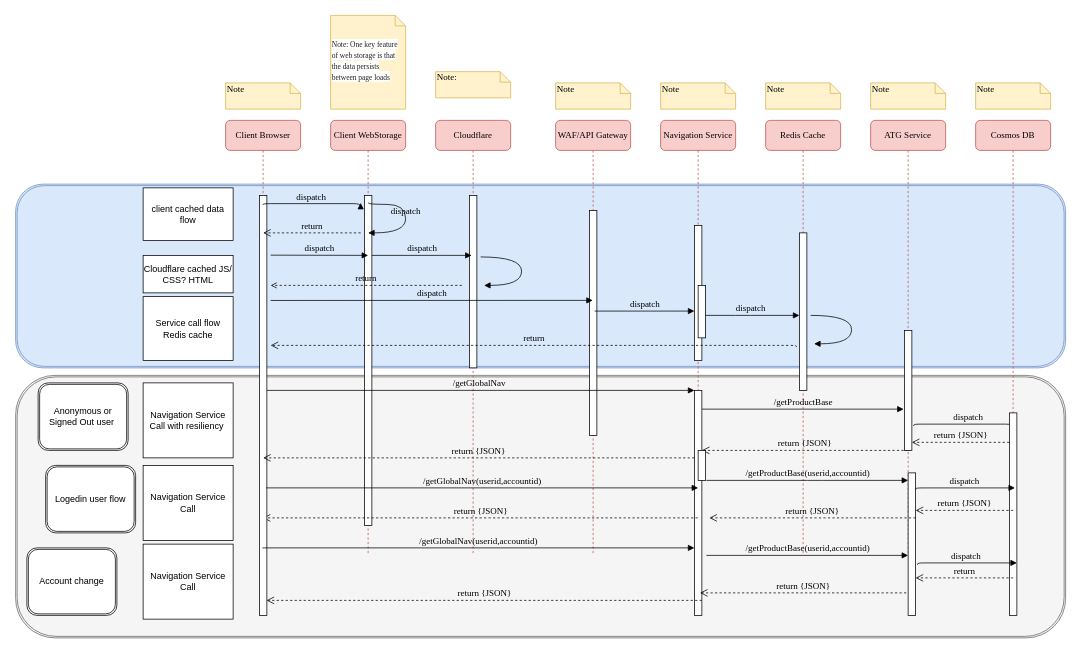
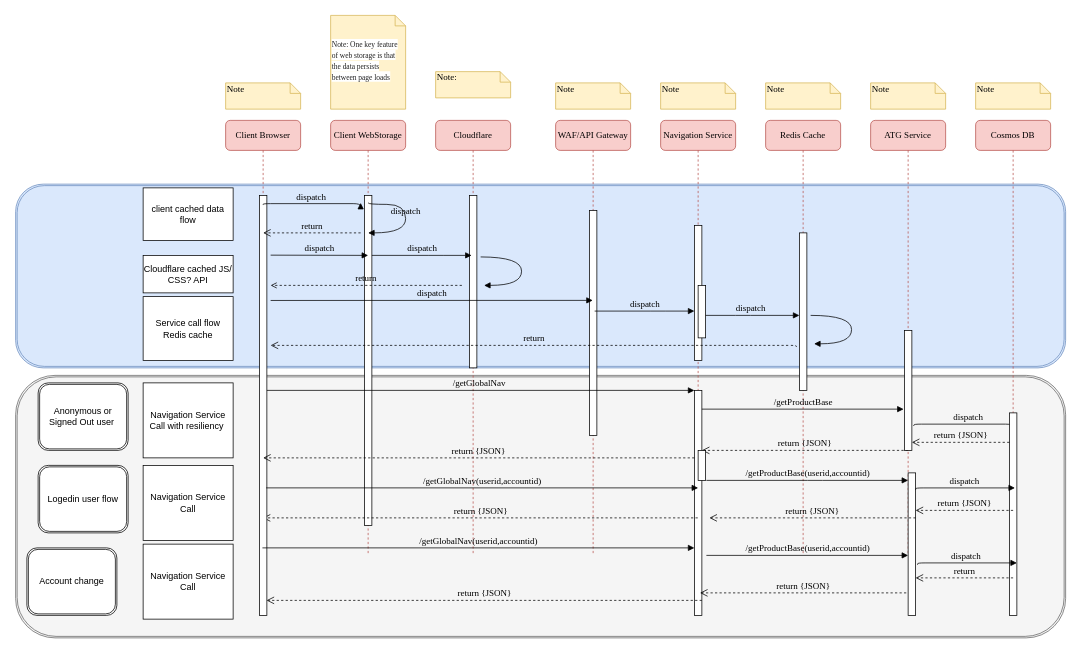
node "Cloudflare cached JS/ CSS? HTML": label "Cloudflare cached JS/ CSS? HTML" -> "Cloudflare cached JS/ CSS? API"
node "Logedin user flow": moved (90, 499) -> (83, 499)
